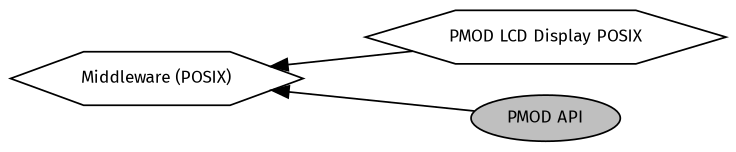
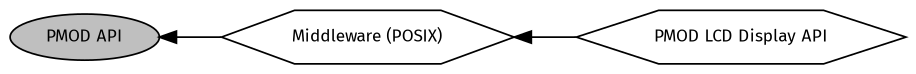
node "PMOD LCD Display POSIX": label "PMOD LCD Display POSIX" -> "PMOD LCD Display API"
edge "PMOD API" -> "Middleware (POSIX)": reversed
